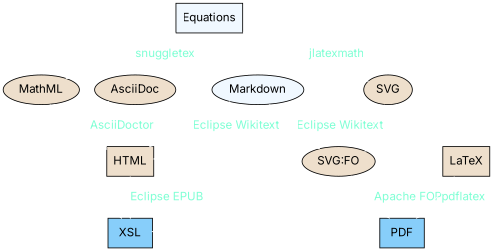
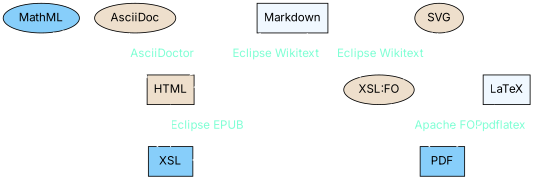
node "Equations": removed
node "MathML": fillcolor antiquewhite2 -> lightskyblue
node "Markdown": shape ellipse -> box
node "SVG:FO": label "SVG:FO" -> "XSL:FO"
node "LaTeX": fillcolor antiquewhite2 -> aliceblue
